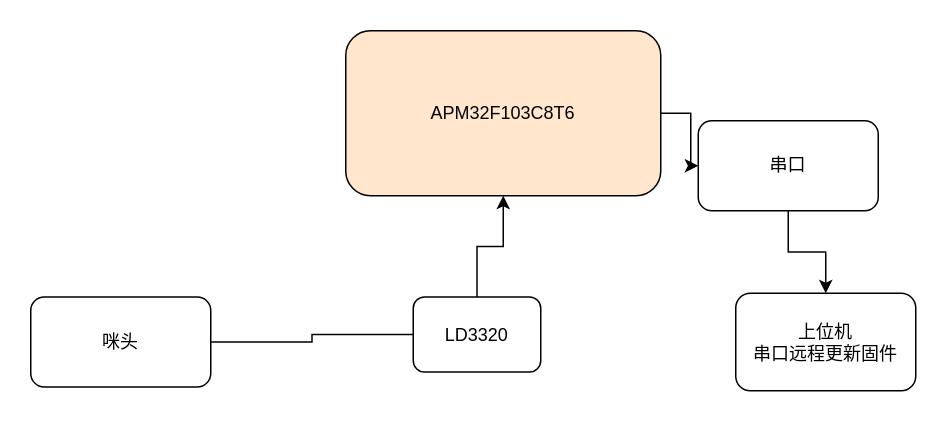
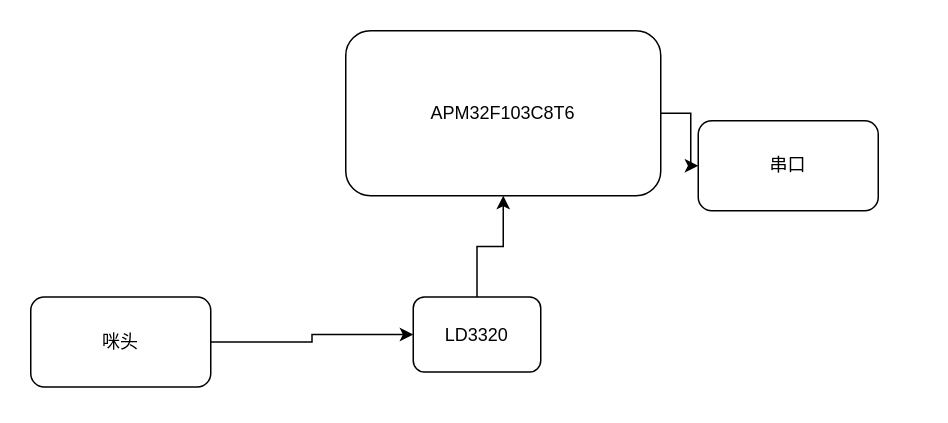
node "APM32F103C8T6": fillcolor #ffe6cc -> #ffffff
edge "串口" -> "上位机 串口远程更新固件": removed
edge "LD3320" -- "咪头": arrowhead none -> classic
node "上位机 串口远程更新固件": removed
